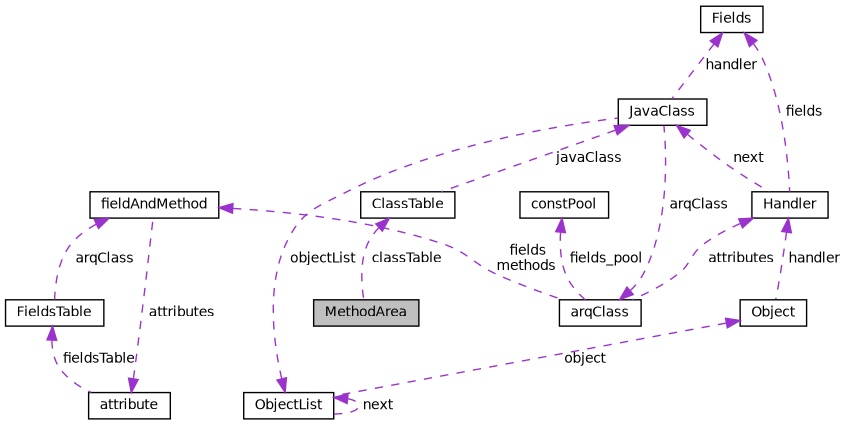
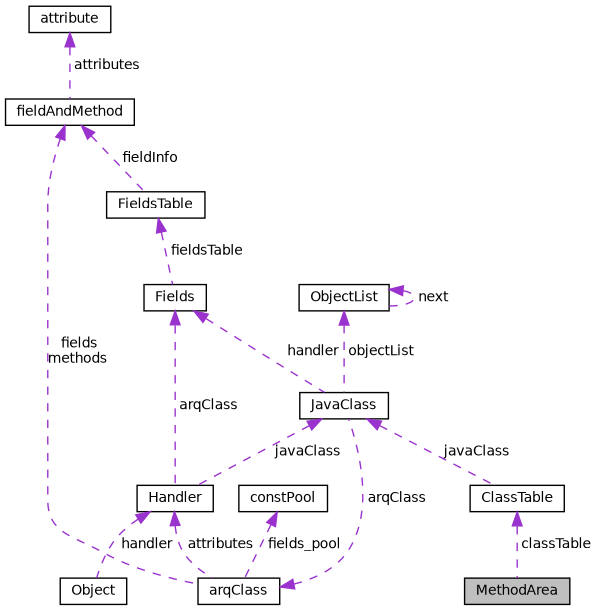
edge "Handler" -> "Fields": label " fields" -> " arqClass"
edge "Handler" -> "JavaClass": label " next" -> " javaClass"
edge "FieldsTable" -> "fieldAndMethod": label " arqClass" -> " fieldInfo"
edge "ObjectList" -> "Object": removed, label "object"
edge "attribute" -> "FieldsTable": now "Fields" -> "FieldsTable"
